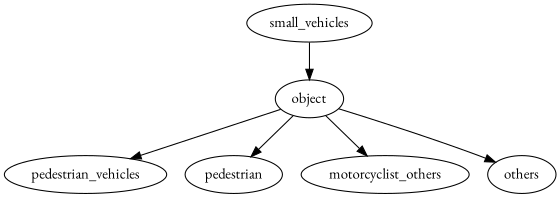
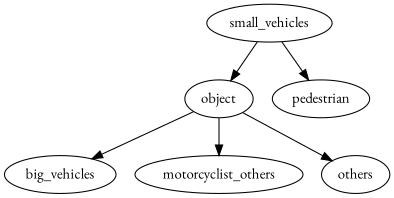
edge "object" -> "pedestrian": now "small_vehicles" -> "pedestrian"
node "pedestrian_vehicles": label "pedestrian_vehicles" -> "big_vehicles"
